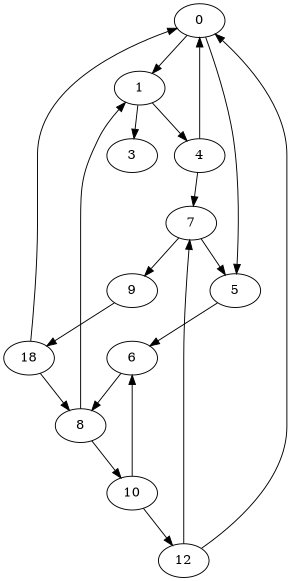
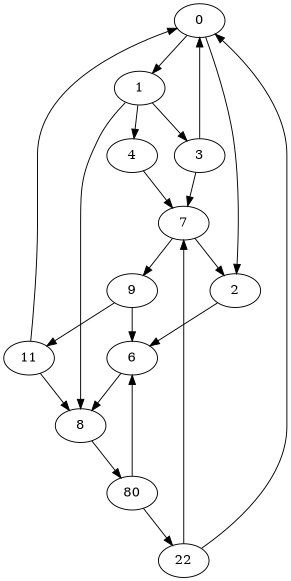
edge "4" -> "0": now "3" -> "0"
edge "3" -> "7": added
edge "8" -> "1": reversed
node "5": label "5" -> "2"
edge "9" -> "6": added
node "18": label "18" -> "11"
node "10": label "10" -> "80"
node "12": label "12" -> "22"
